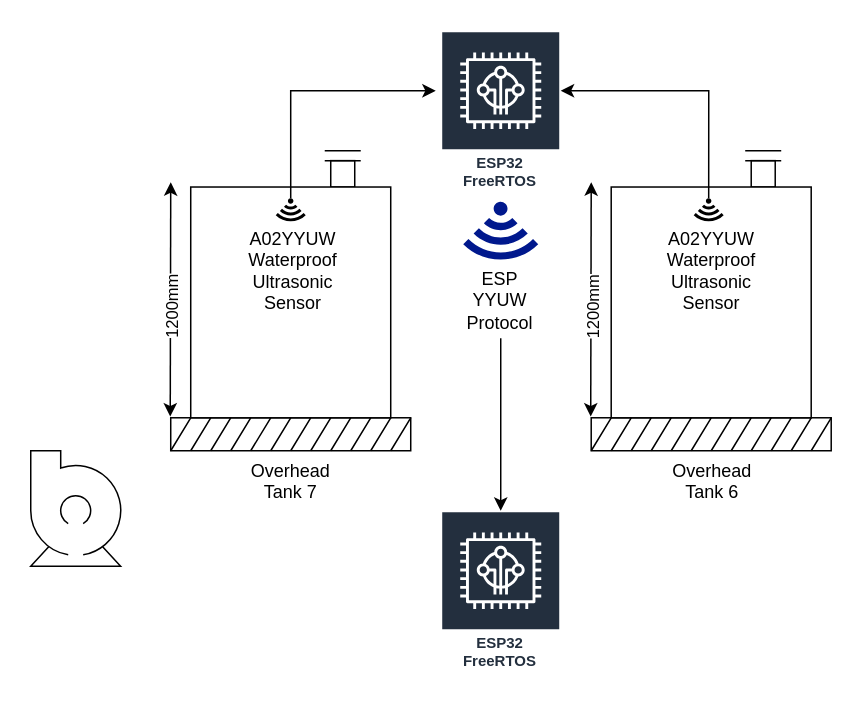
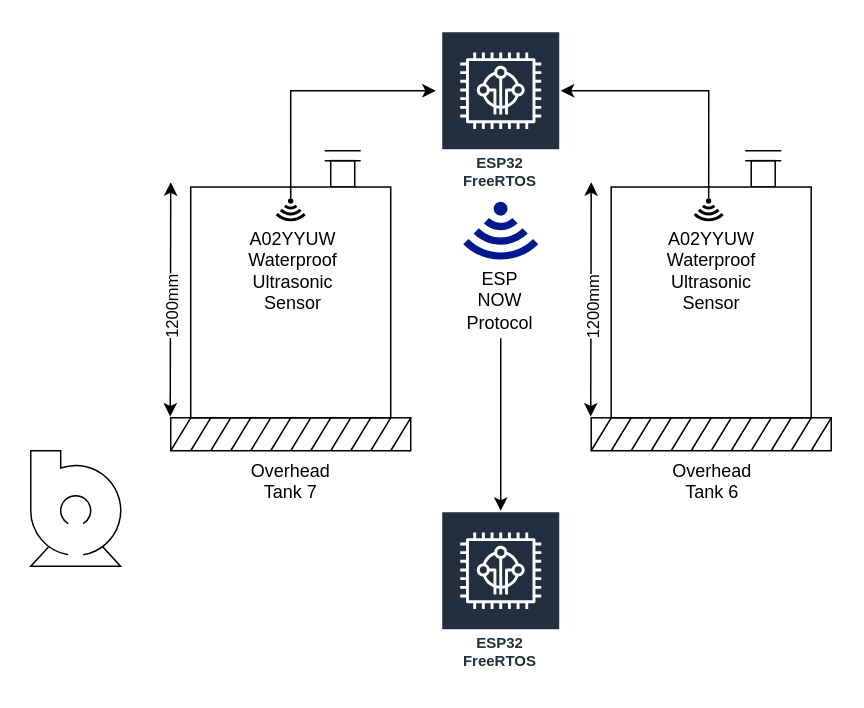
node "ESP YYUW Protocol": label "ESP YYUW Protocol" -> "ESP NOW Protocol"
